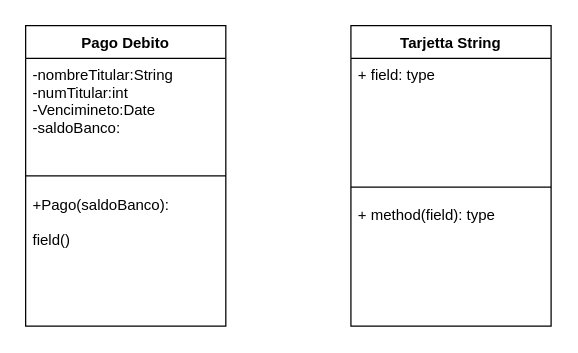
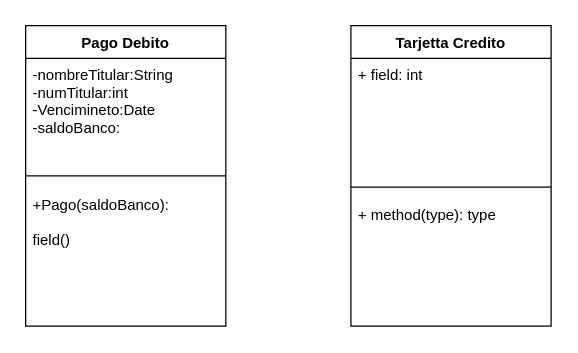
node "Tarjetta String": label "Tarjetta String" -> "Tarjetta Credito"
node "+ field: type": label "+ field: type" -> "+ field: int"
node "+ method(field): type": label "+ method(field): type" -> "+ method(type): type"
